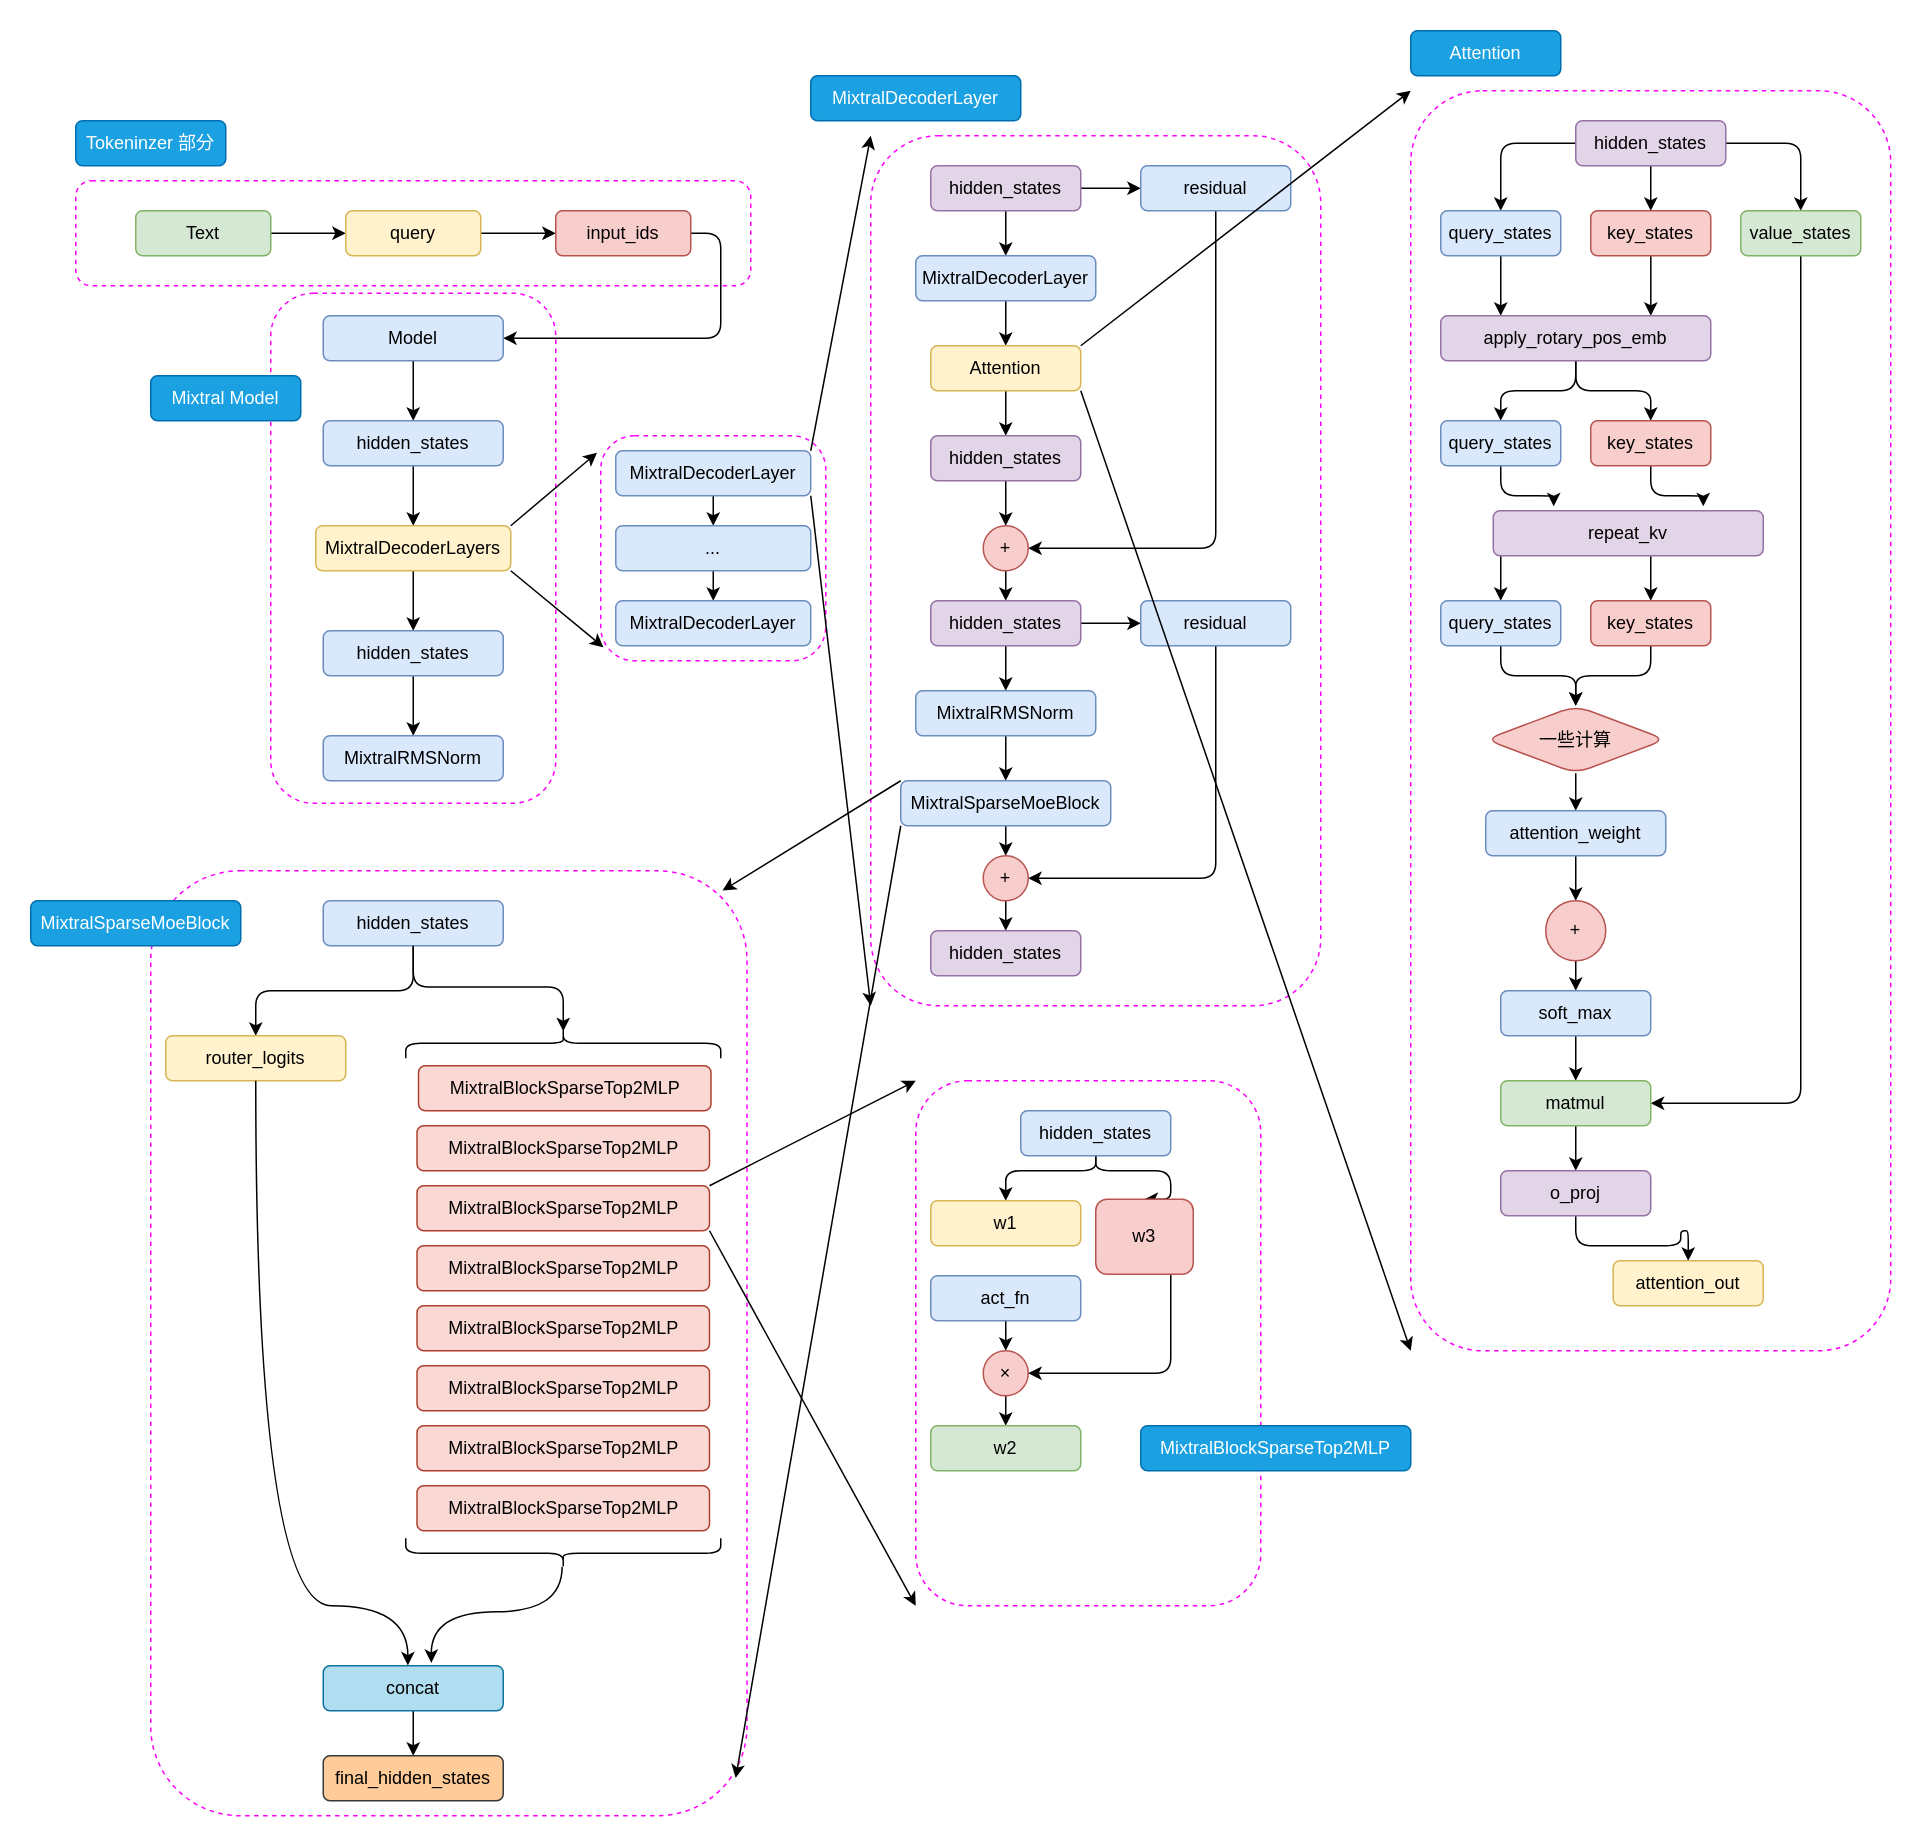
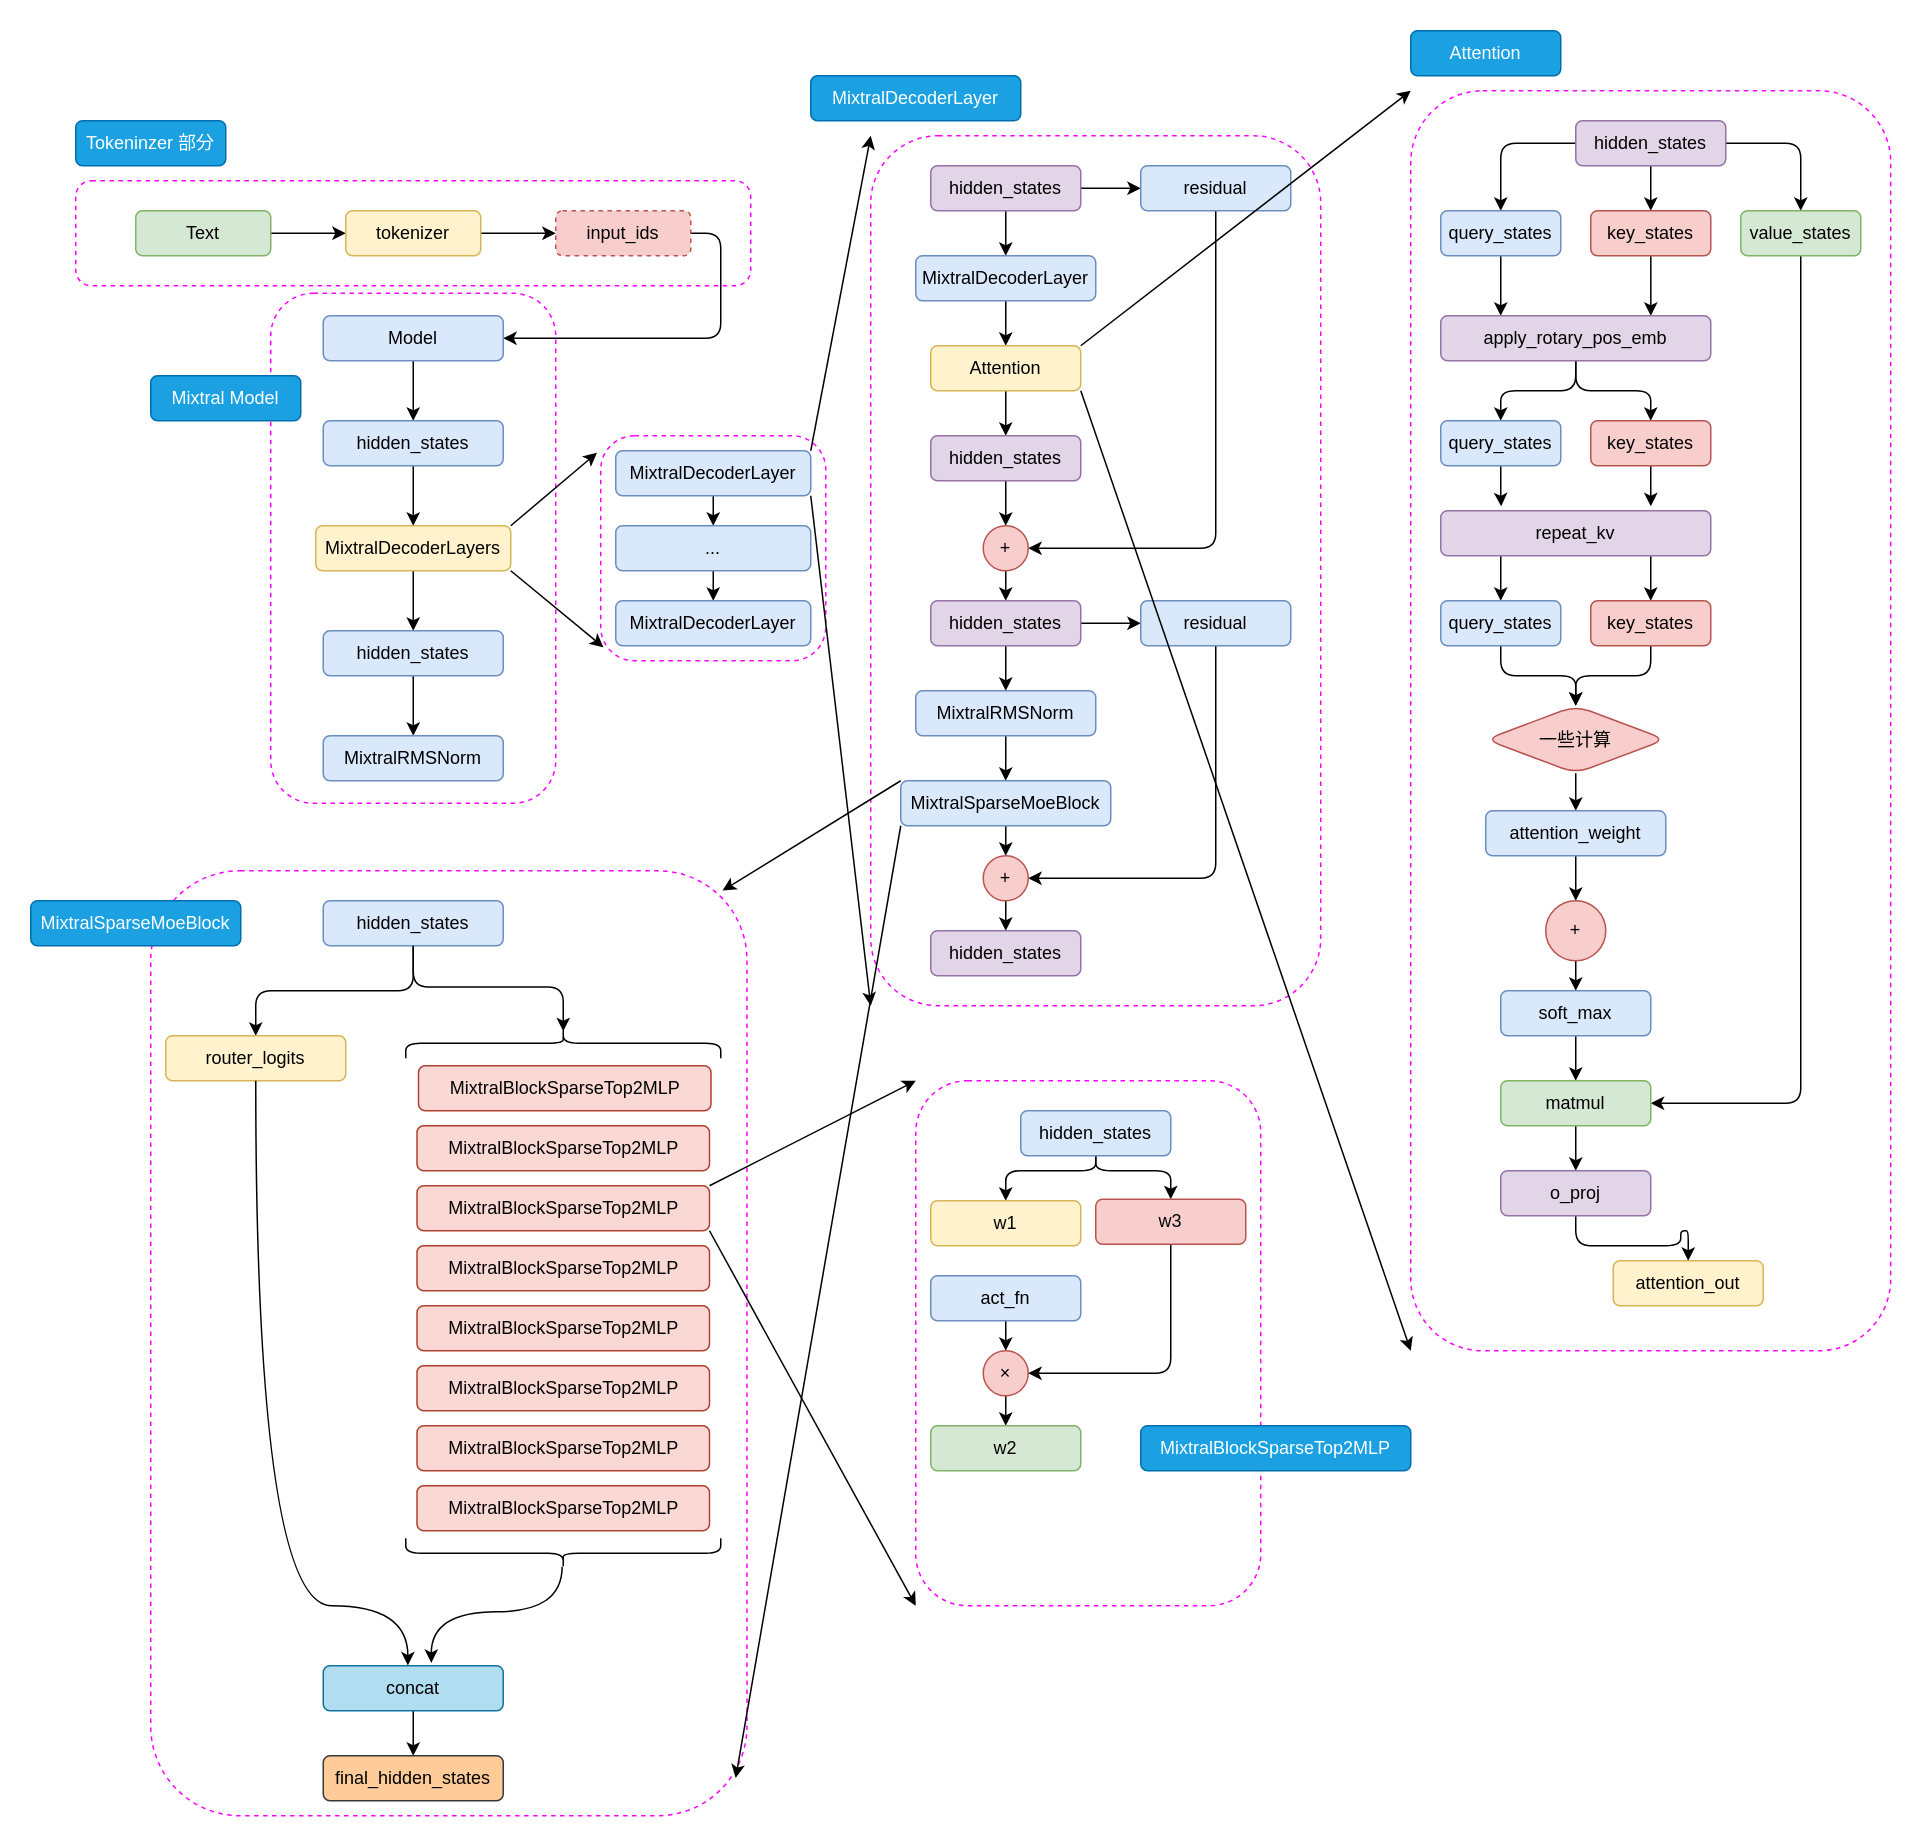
node "query": label "query" -> "tokenizer"
node "input_ids": style solid -> dashed
node "repeat_kv": moved (1628, 533) -> (1576, 533)
node "w3": size 98x75 -> 150x45
